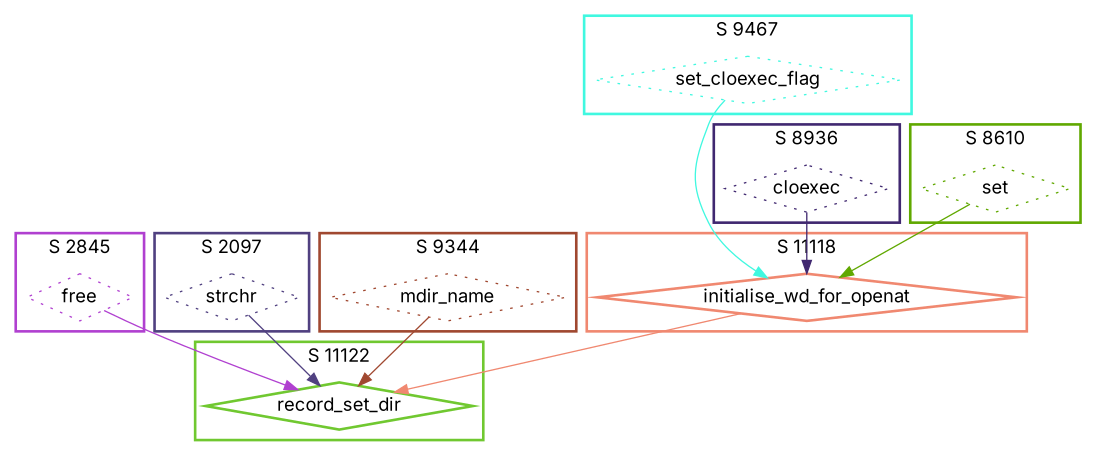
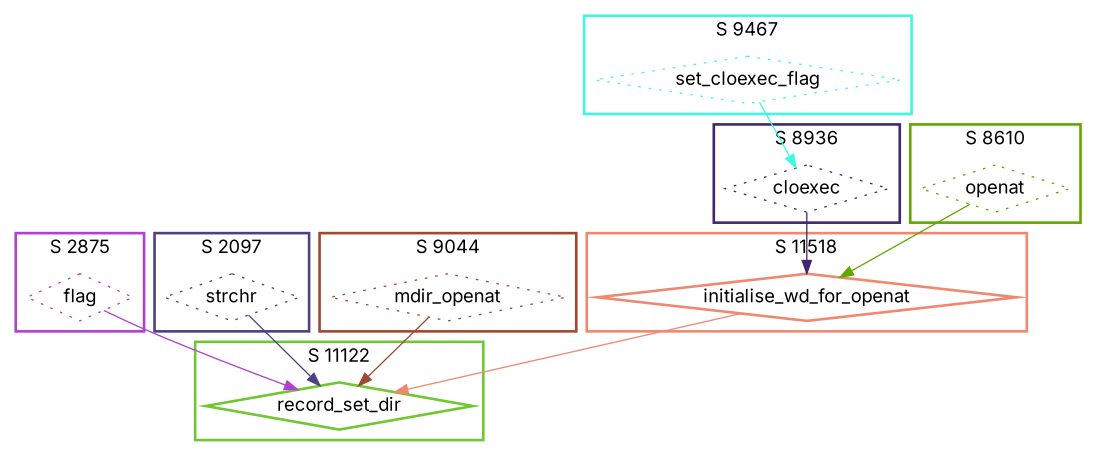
node "set": label "set" -> "openat"
edge "set_cloexec_flag" -> "initialise_wd_for_openat": now "set_cloexec_flag" -> "cloexec"
cluster "S 2845": label "S 2845" -> "S 2875"
cluster "S 9344": label "S 9344" -> "S 9044"
cluster "S 11118": label "S 11118" -> "S 11518"
node "free": label "free" -> "flag"
node "mdir_name": label "mdir_name" -> "mdir_openat"
